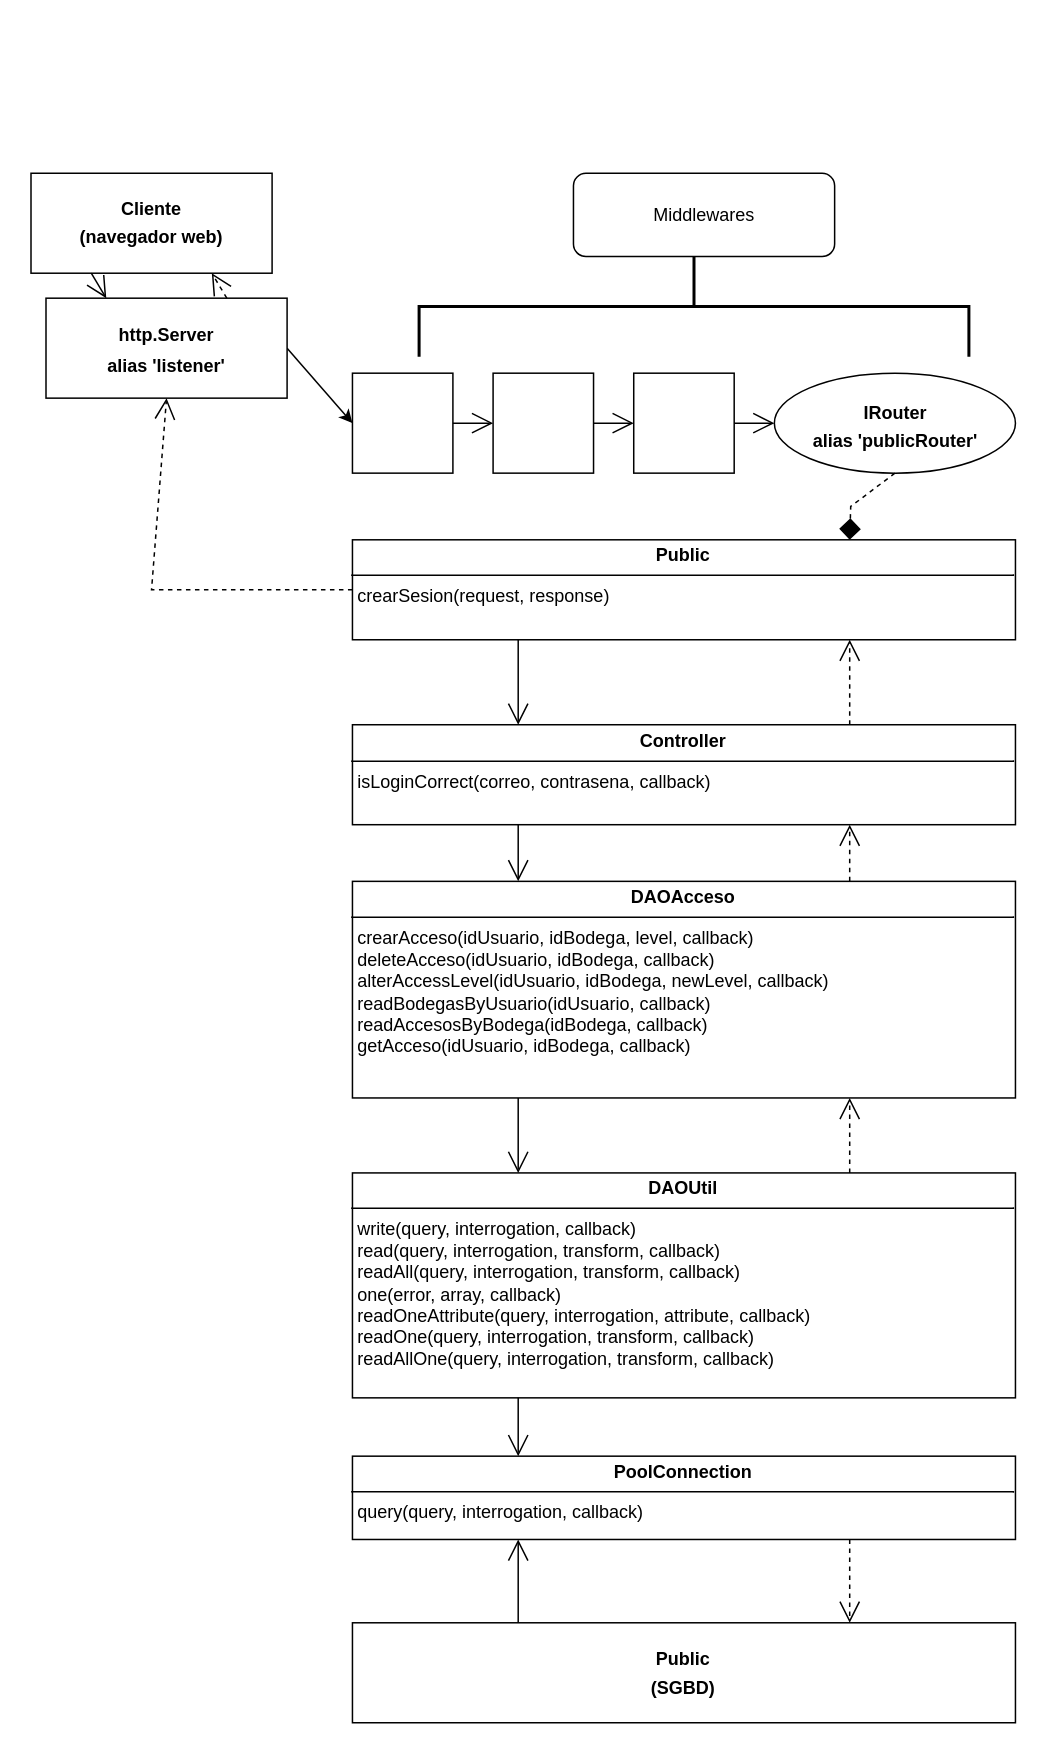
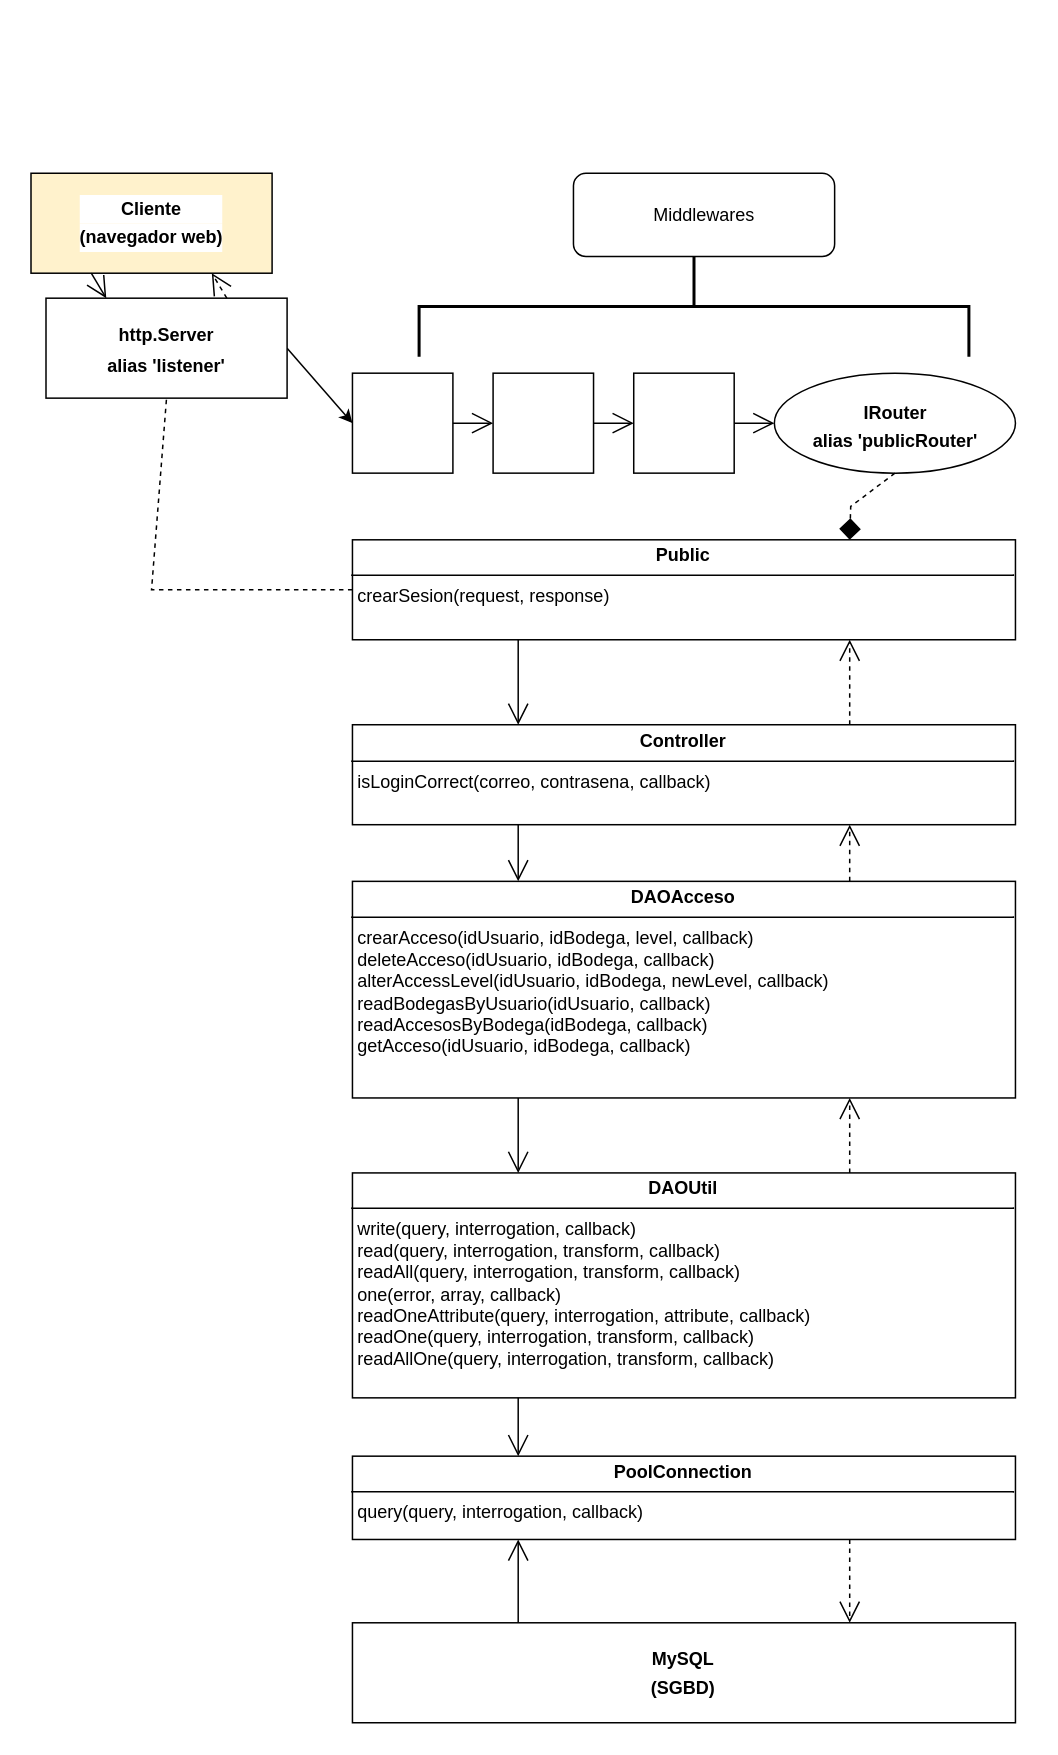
node "Cliente (navegador web)": fillcolor #ffffff -> #fff2cc
edge "Public crearSesion(request, response)" -> "http.Server alias 'listener'": arrowhead open -> none
node "Public (SGBD)": label "Public (SGBD)" -> "MySQL (SGBD)"
